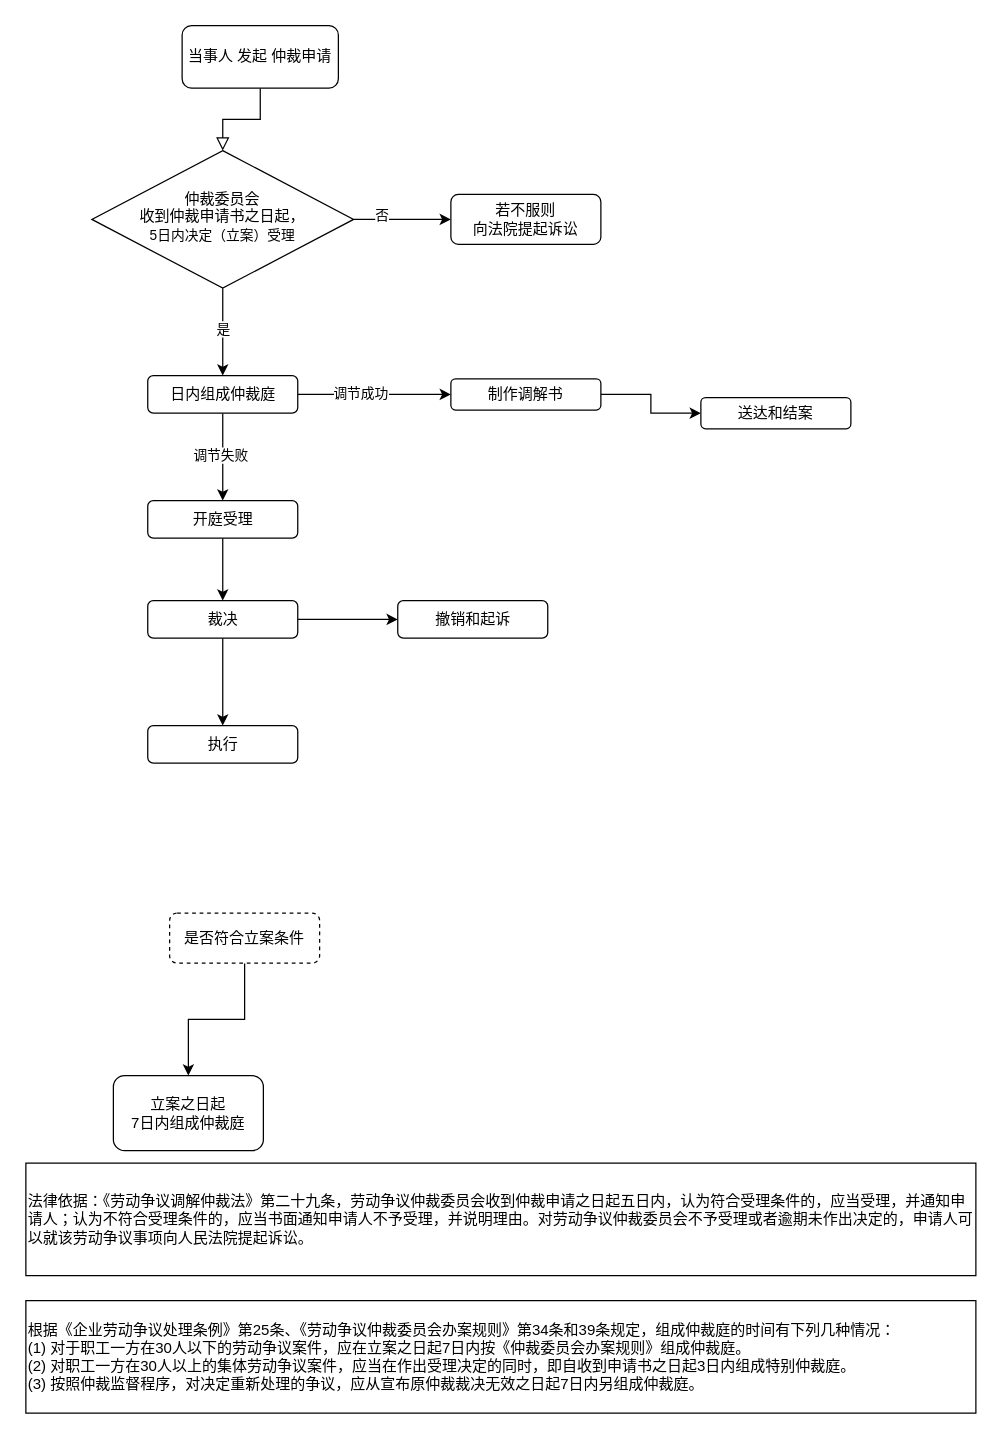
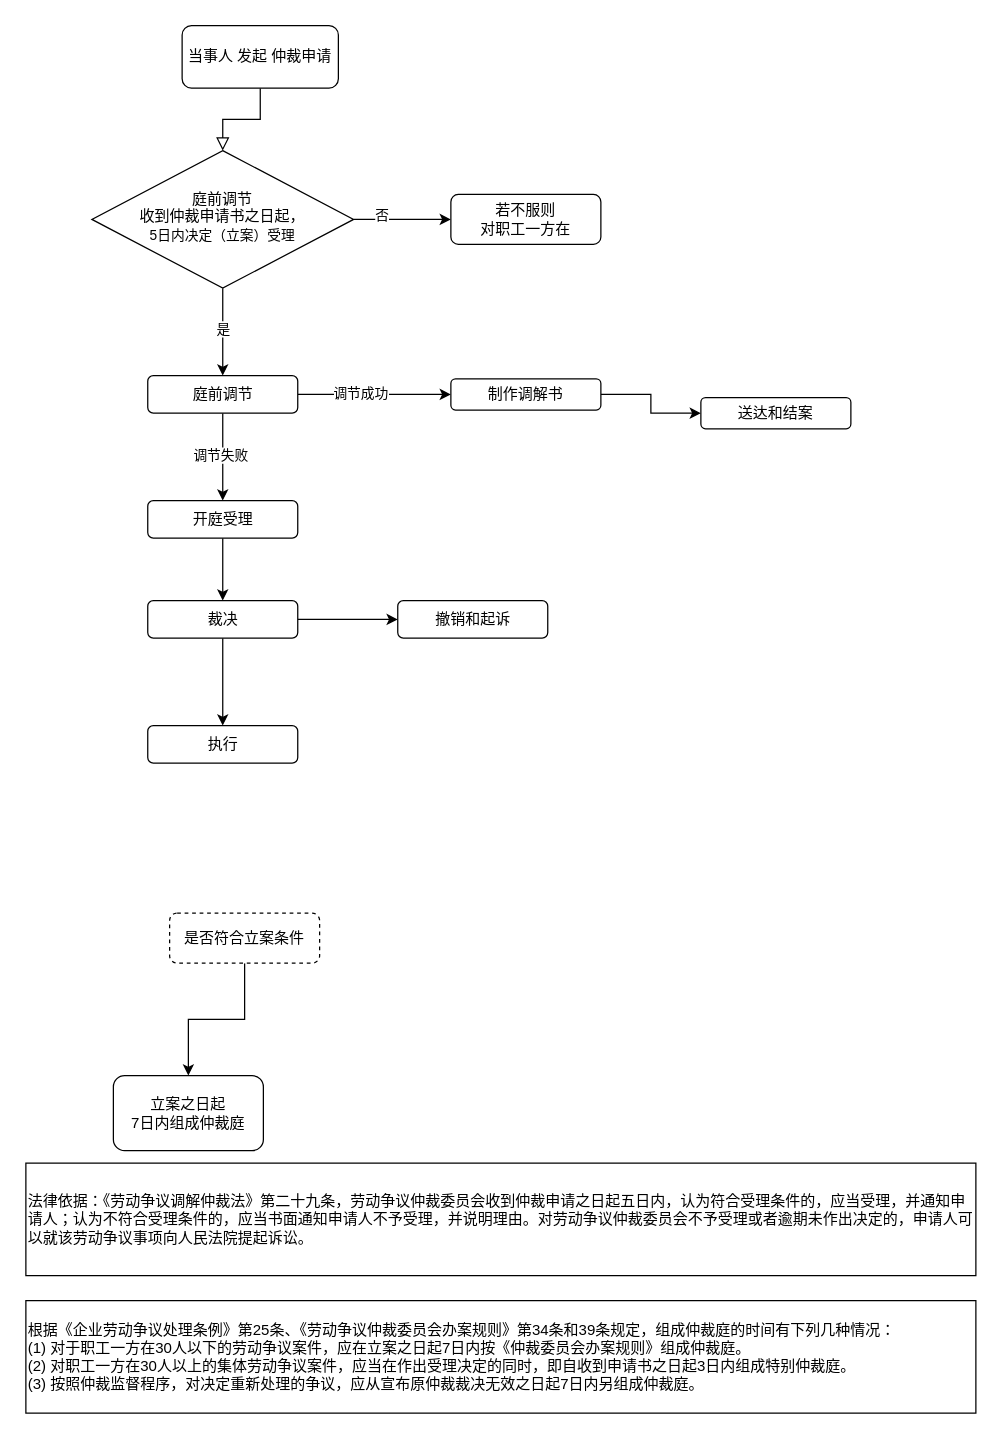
node "仲裁委员会 收到仲裁申请书之日起，5日内决定（立案）受理": label "仲裁委员会 收到仲裁申请书之日起，5日内决定（立案）受理" -> "庭前调节 收到仲裁申请书之日起，5日内决定（立案）受理"
node "若不服则 向法院提起诉讼": label "若不服则 向法院提起诉讼" -> "若不服则 对职工一方在"
node "日内组成仲裁庭": label "日内组成仲裁庭" -> "庭前调节"
